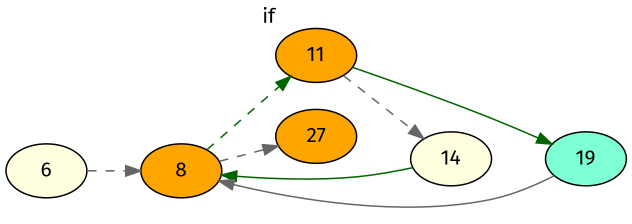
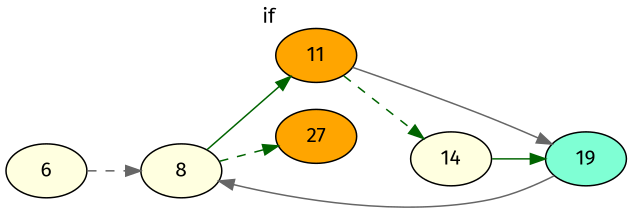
edge "11 if" -> "19": color darkgreen -> gray40
edge "11 if" -> "14": color gray40 -> darkgreen
edge "8" -> "11 if": style dashed -> solid
edge "8" -> "27": color gray40 -> darkgreen
node "8": fillcolor orange -> lightyellow
edge "14" -> "8": now "14" -> "19"
